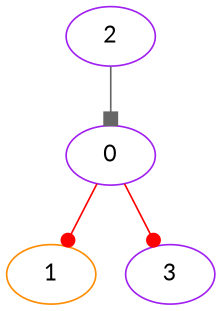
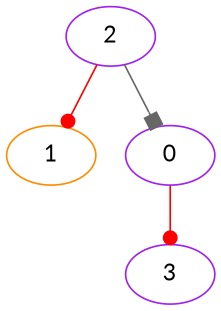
edge "0" -> "1": now "2" -> "1"
